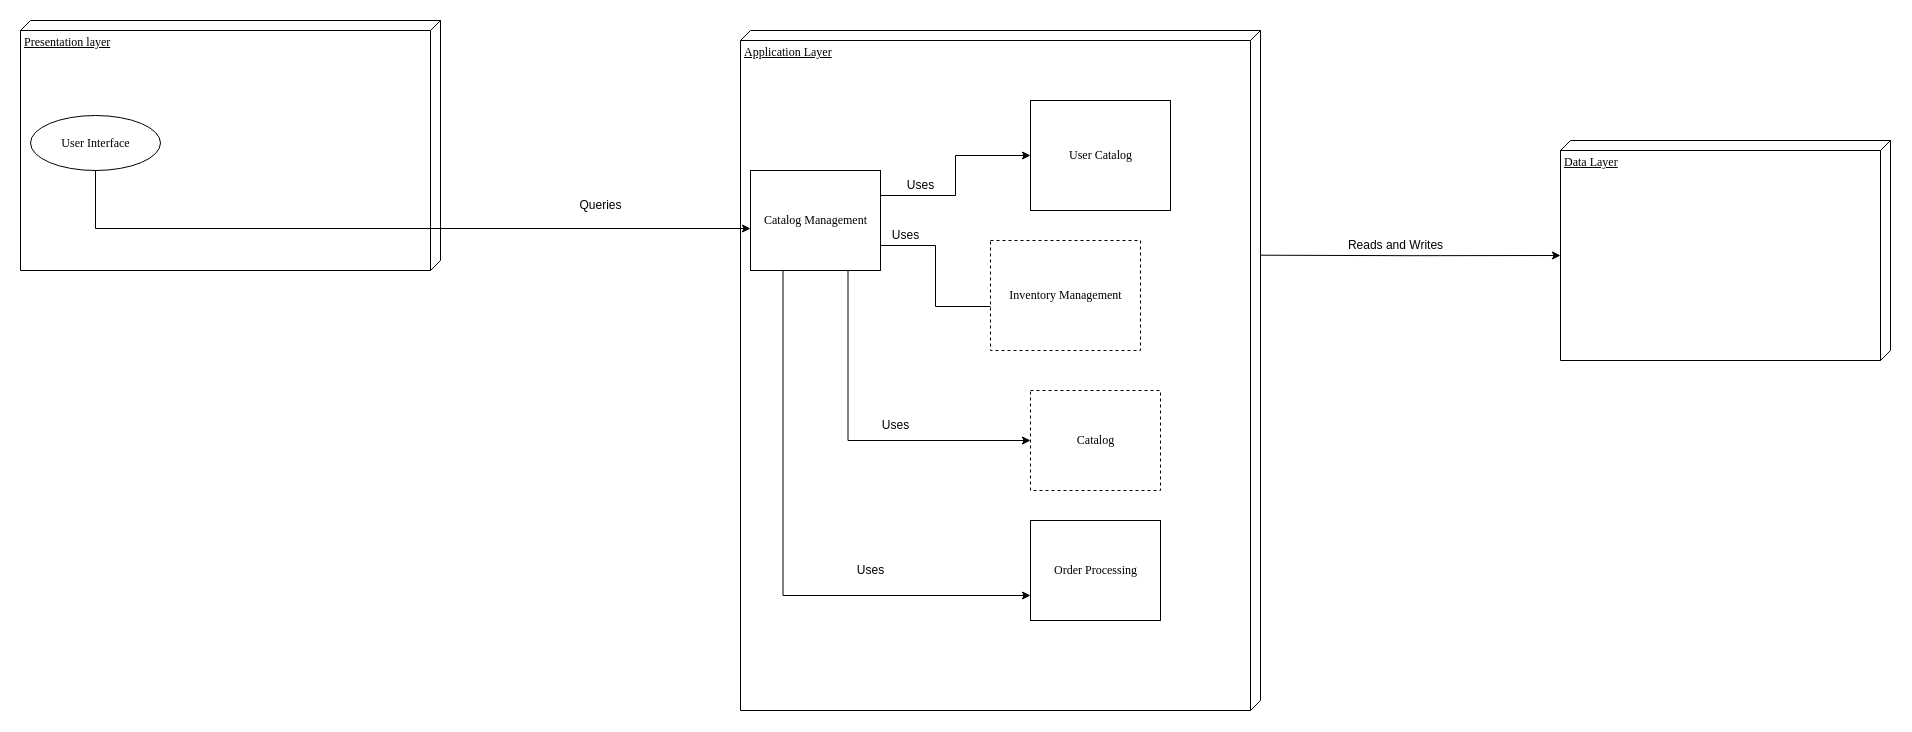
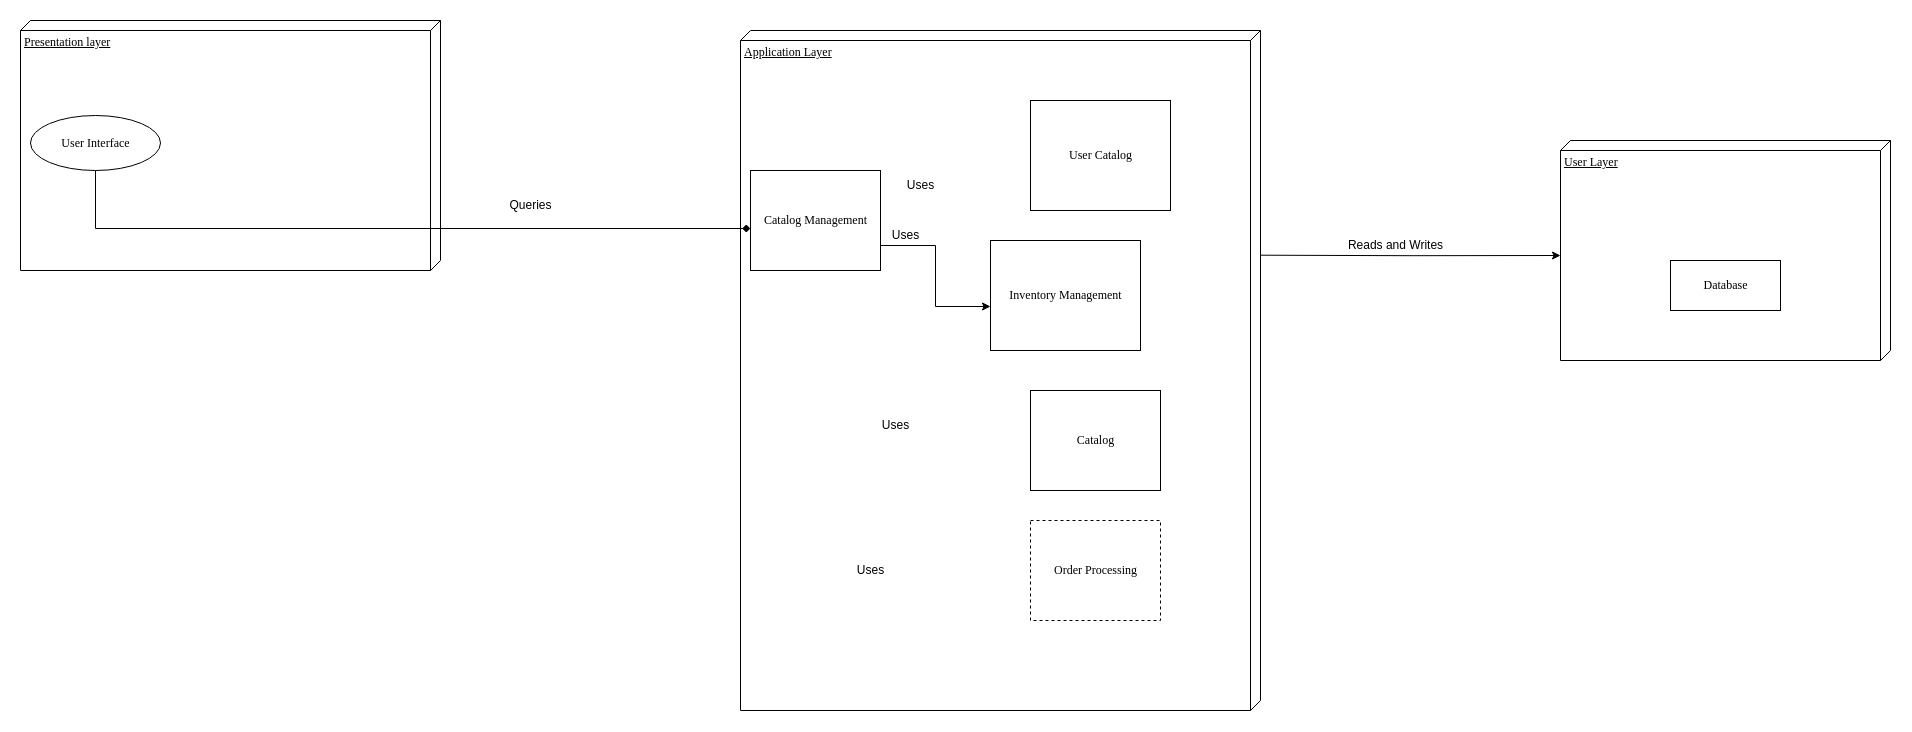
node "Data Layer": label "Data Layer" -> "User Layer"
edge "Catalog Management" -> "User Catalog": removed
node "Queries": moved (601, 206) -> (531, 206)
edge "User Interface" -> "Catalog Management": arrowhead classic -> diamond
node "Database": added
node "Inventory Management": style dashed -> solid
edge "Catalog Management" -- "Inventory Management": arrowhead none -> classic
edge "Catalog Management" -> "Catalog": removed
node "Catalog": style dashed -> solid
edge "Catalog Management" -> "Order Processing": removed
node "Order Processing": style solid -> dashed
